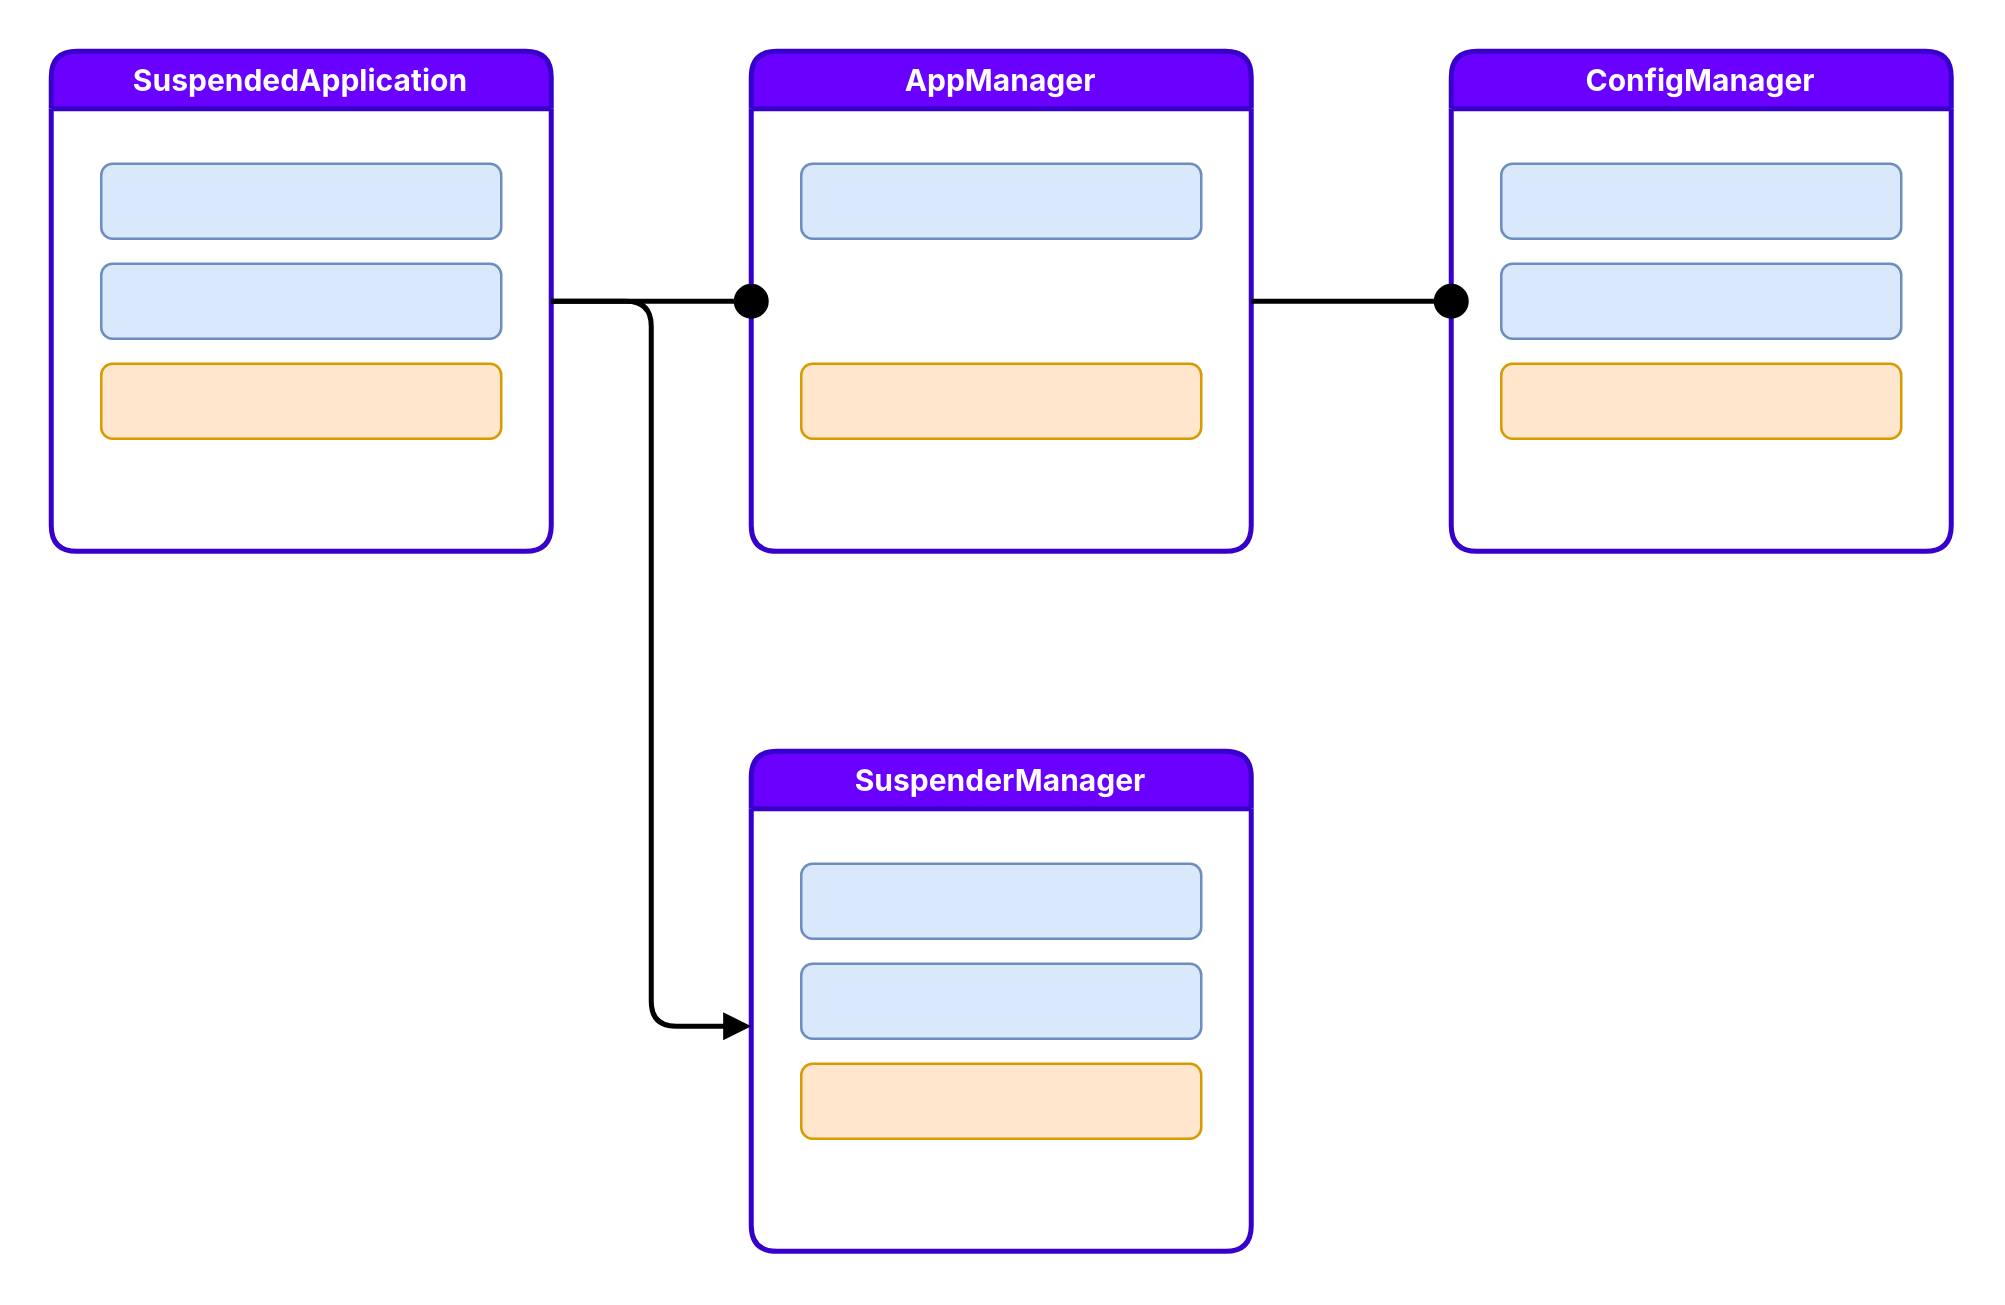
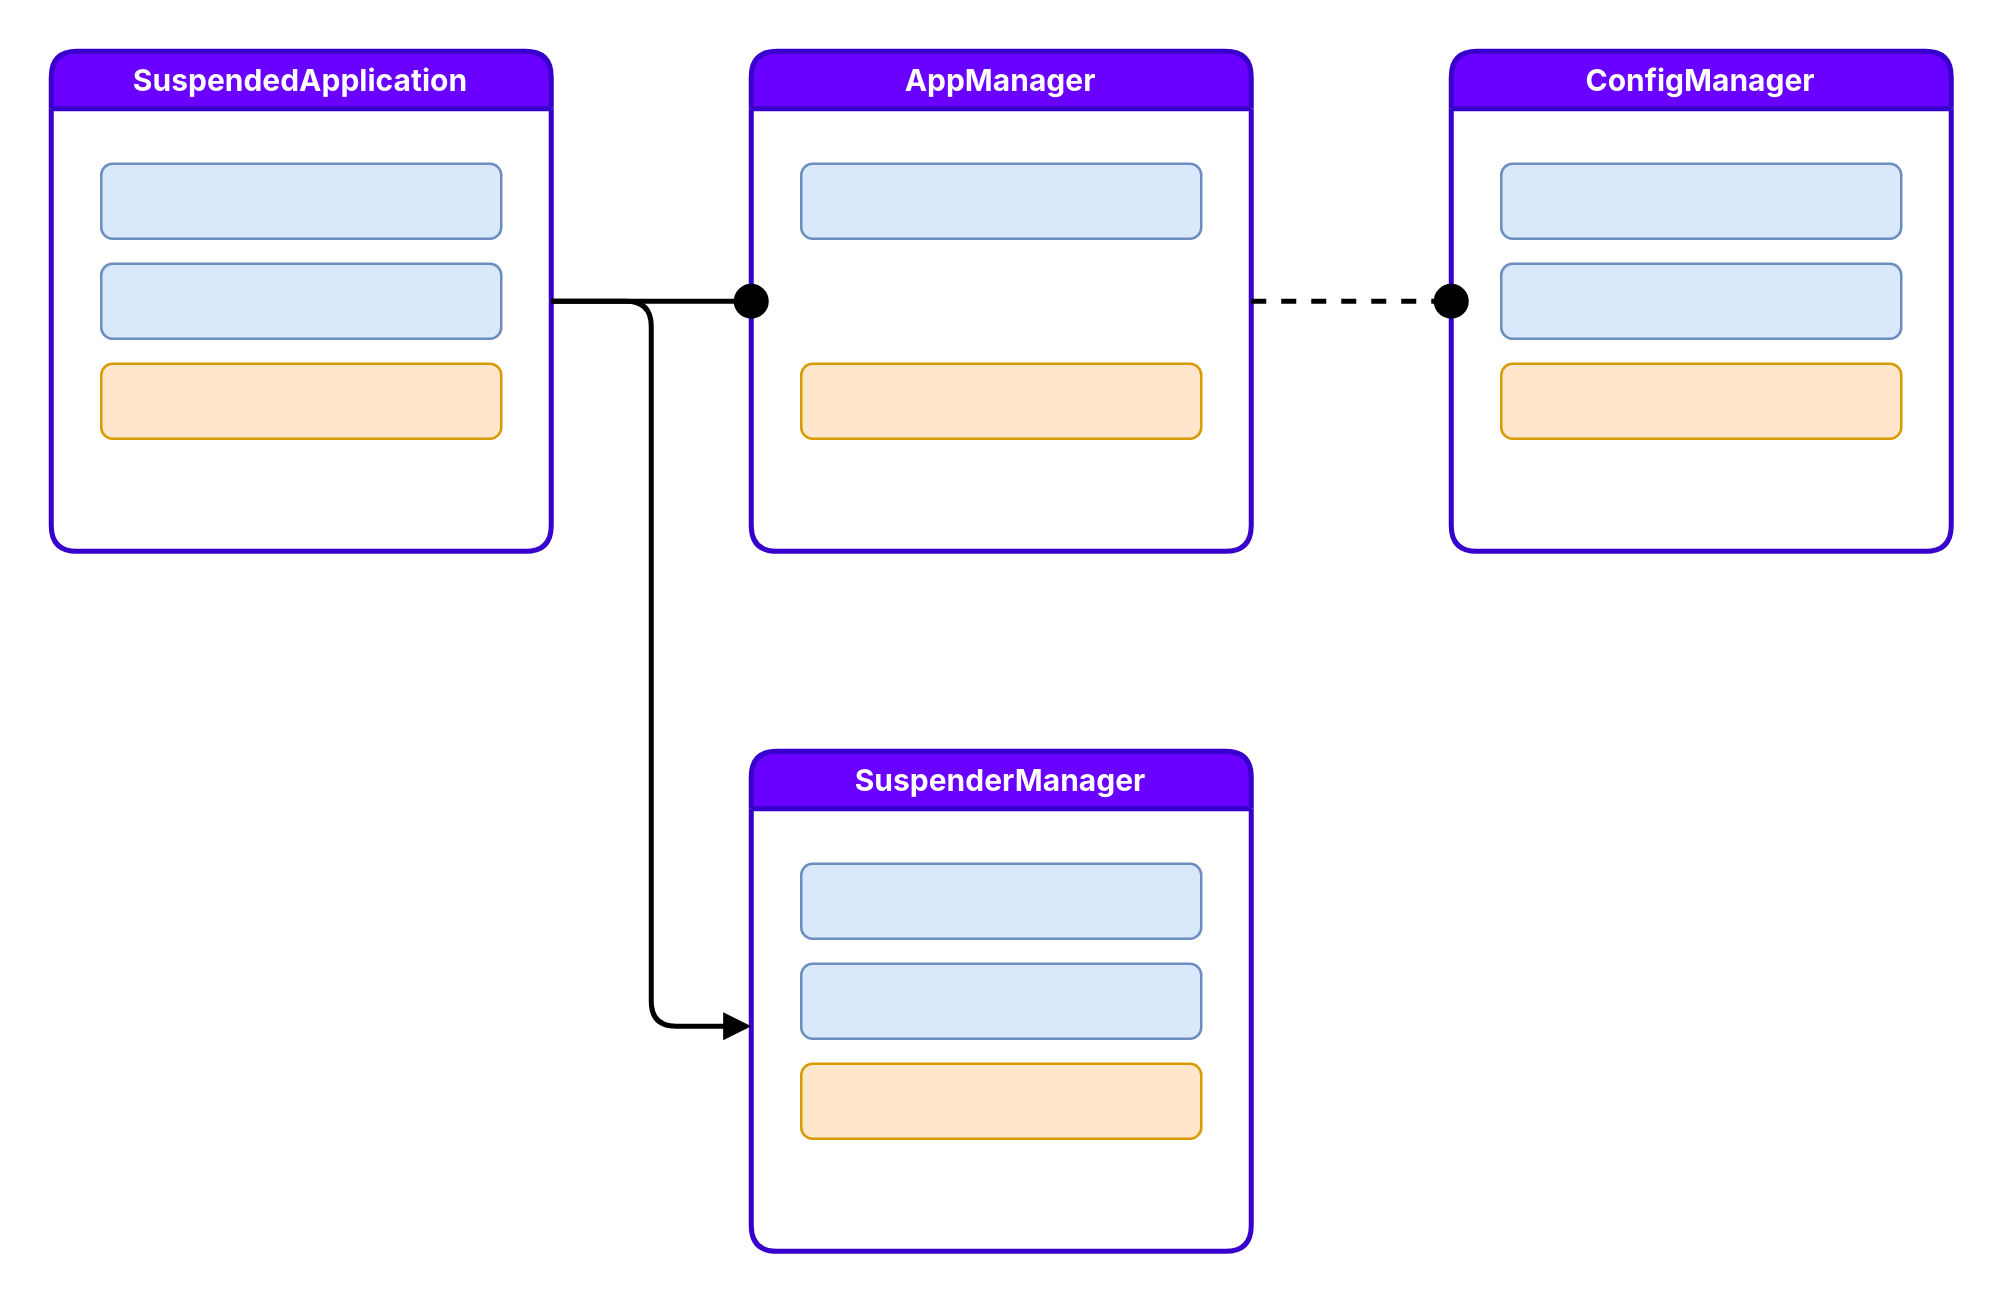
edge "AppManager" -> "ConfigManager": style solid -> dashed
